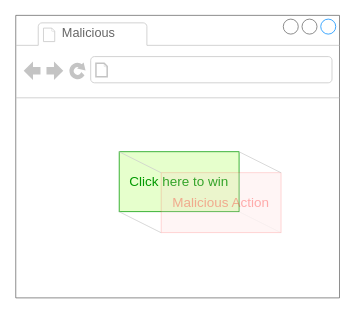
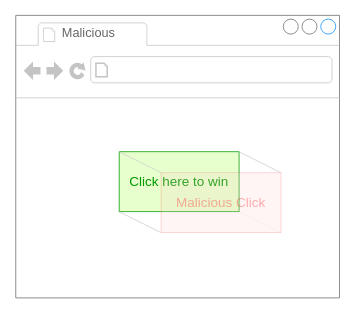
node "Malicious Action": label "Malicious Action" -> "Malicious Click"
